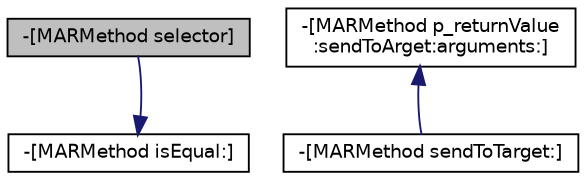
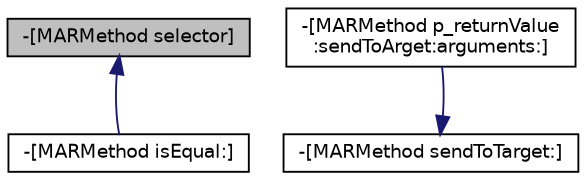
edge "-[MARMethod selector]" -> "-[MARMethod isEqual:]": reversed
edge "-[MARMethod sendToTarget:]" -> "-[MARMethod p_returnValue :sendToArget:arguments:]": reversed
